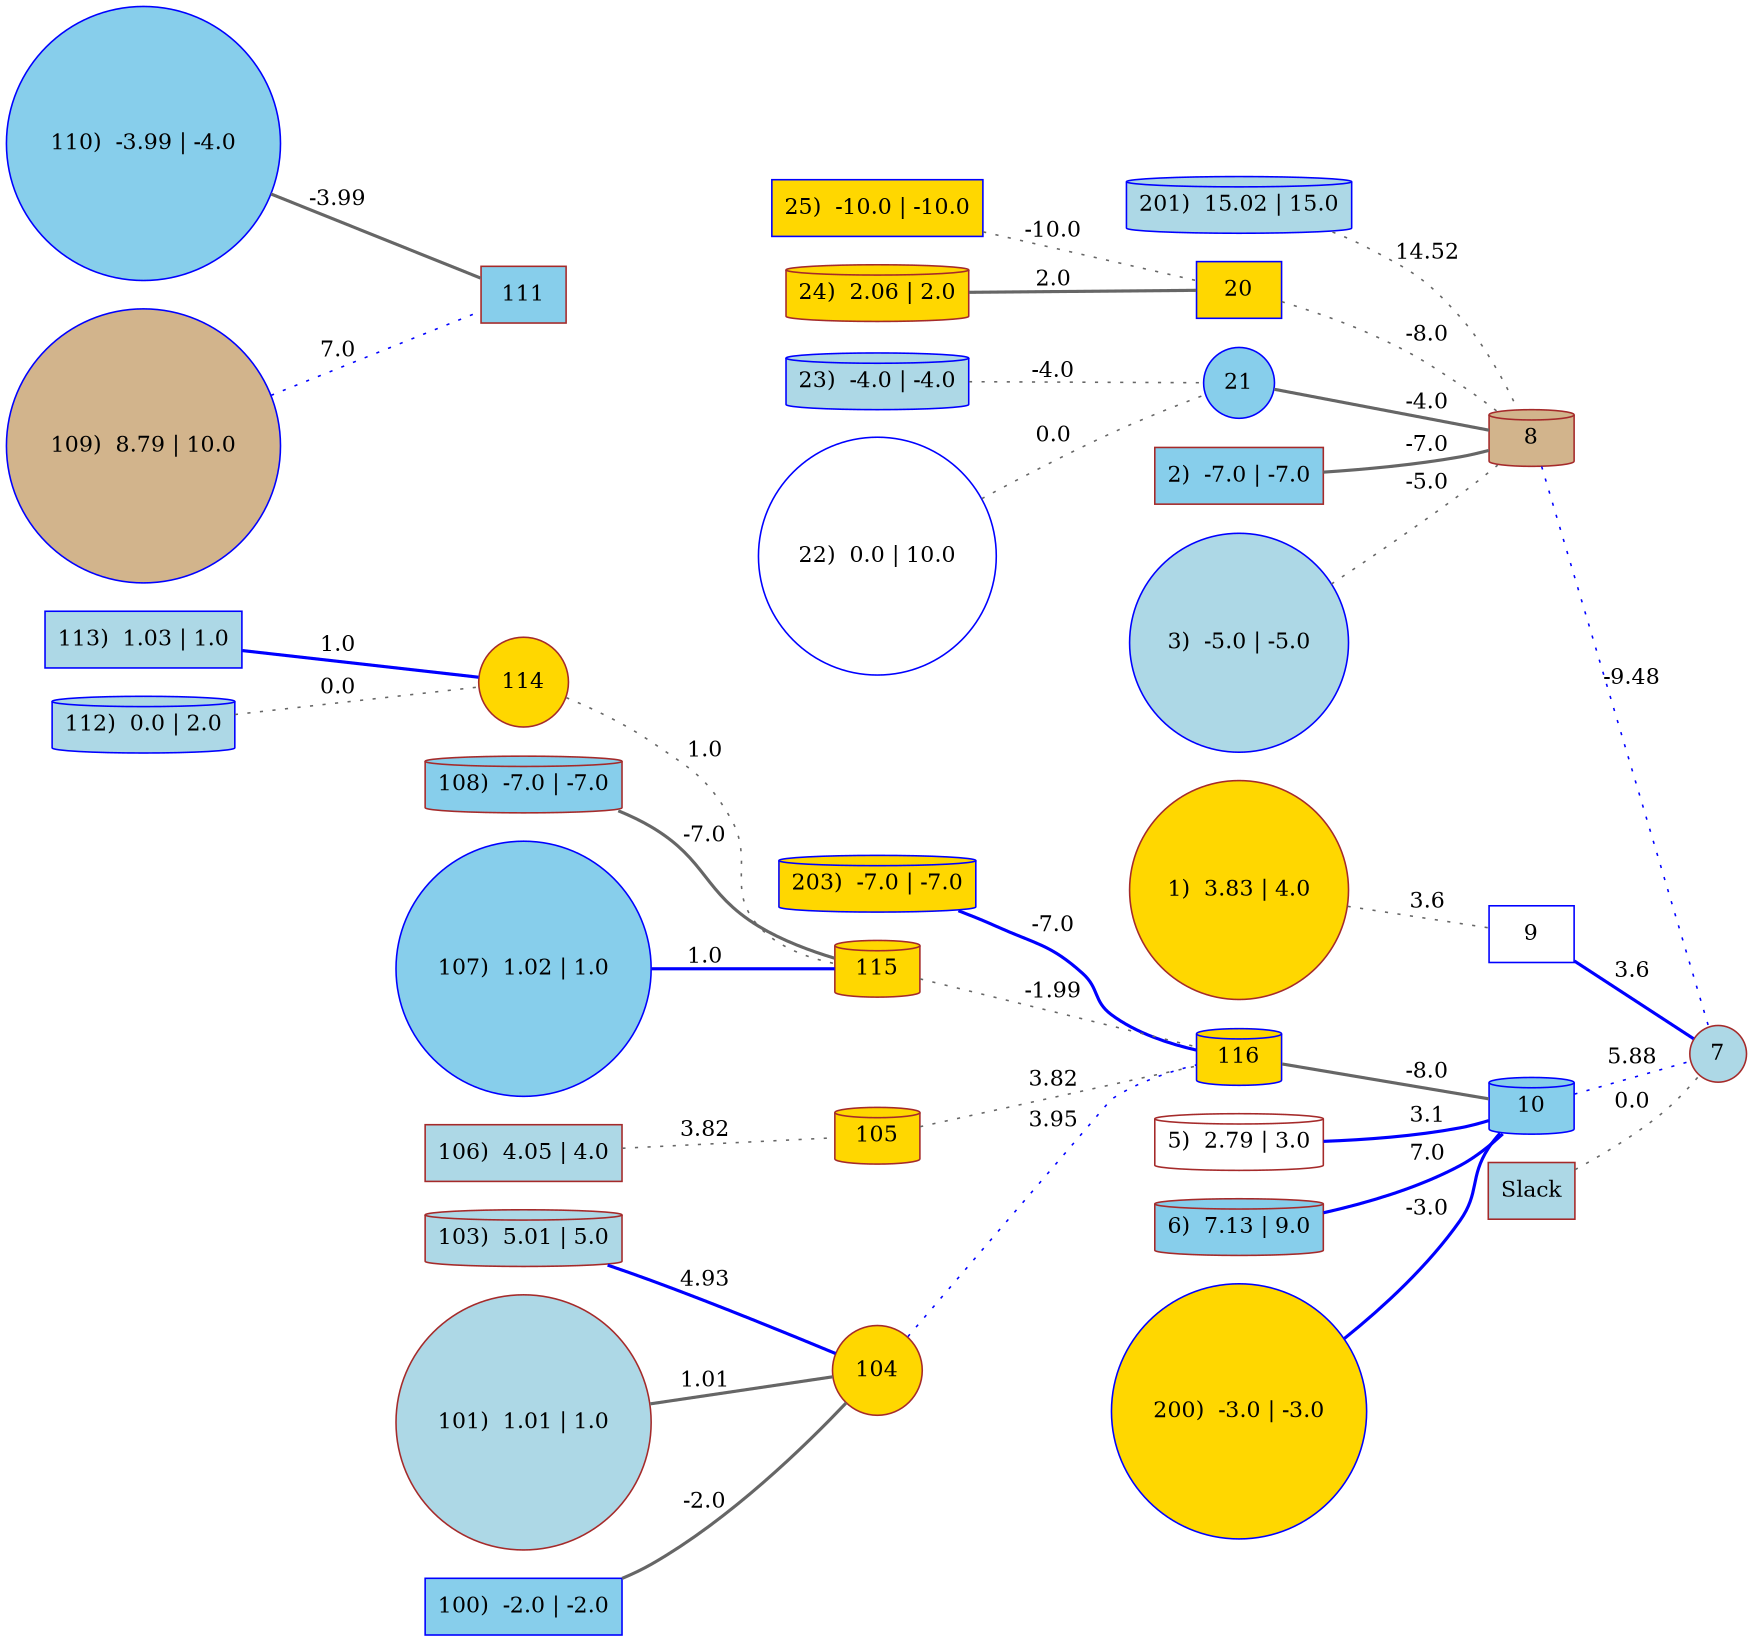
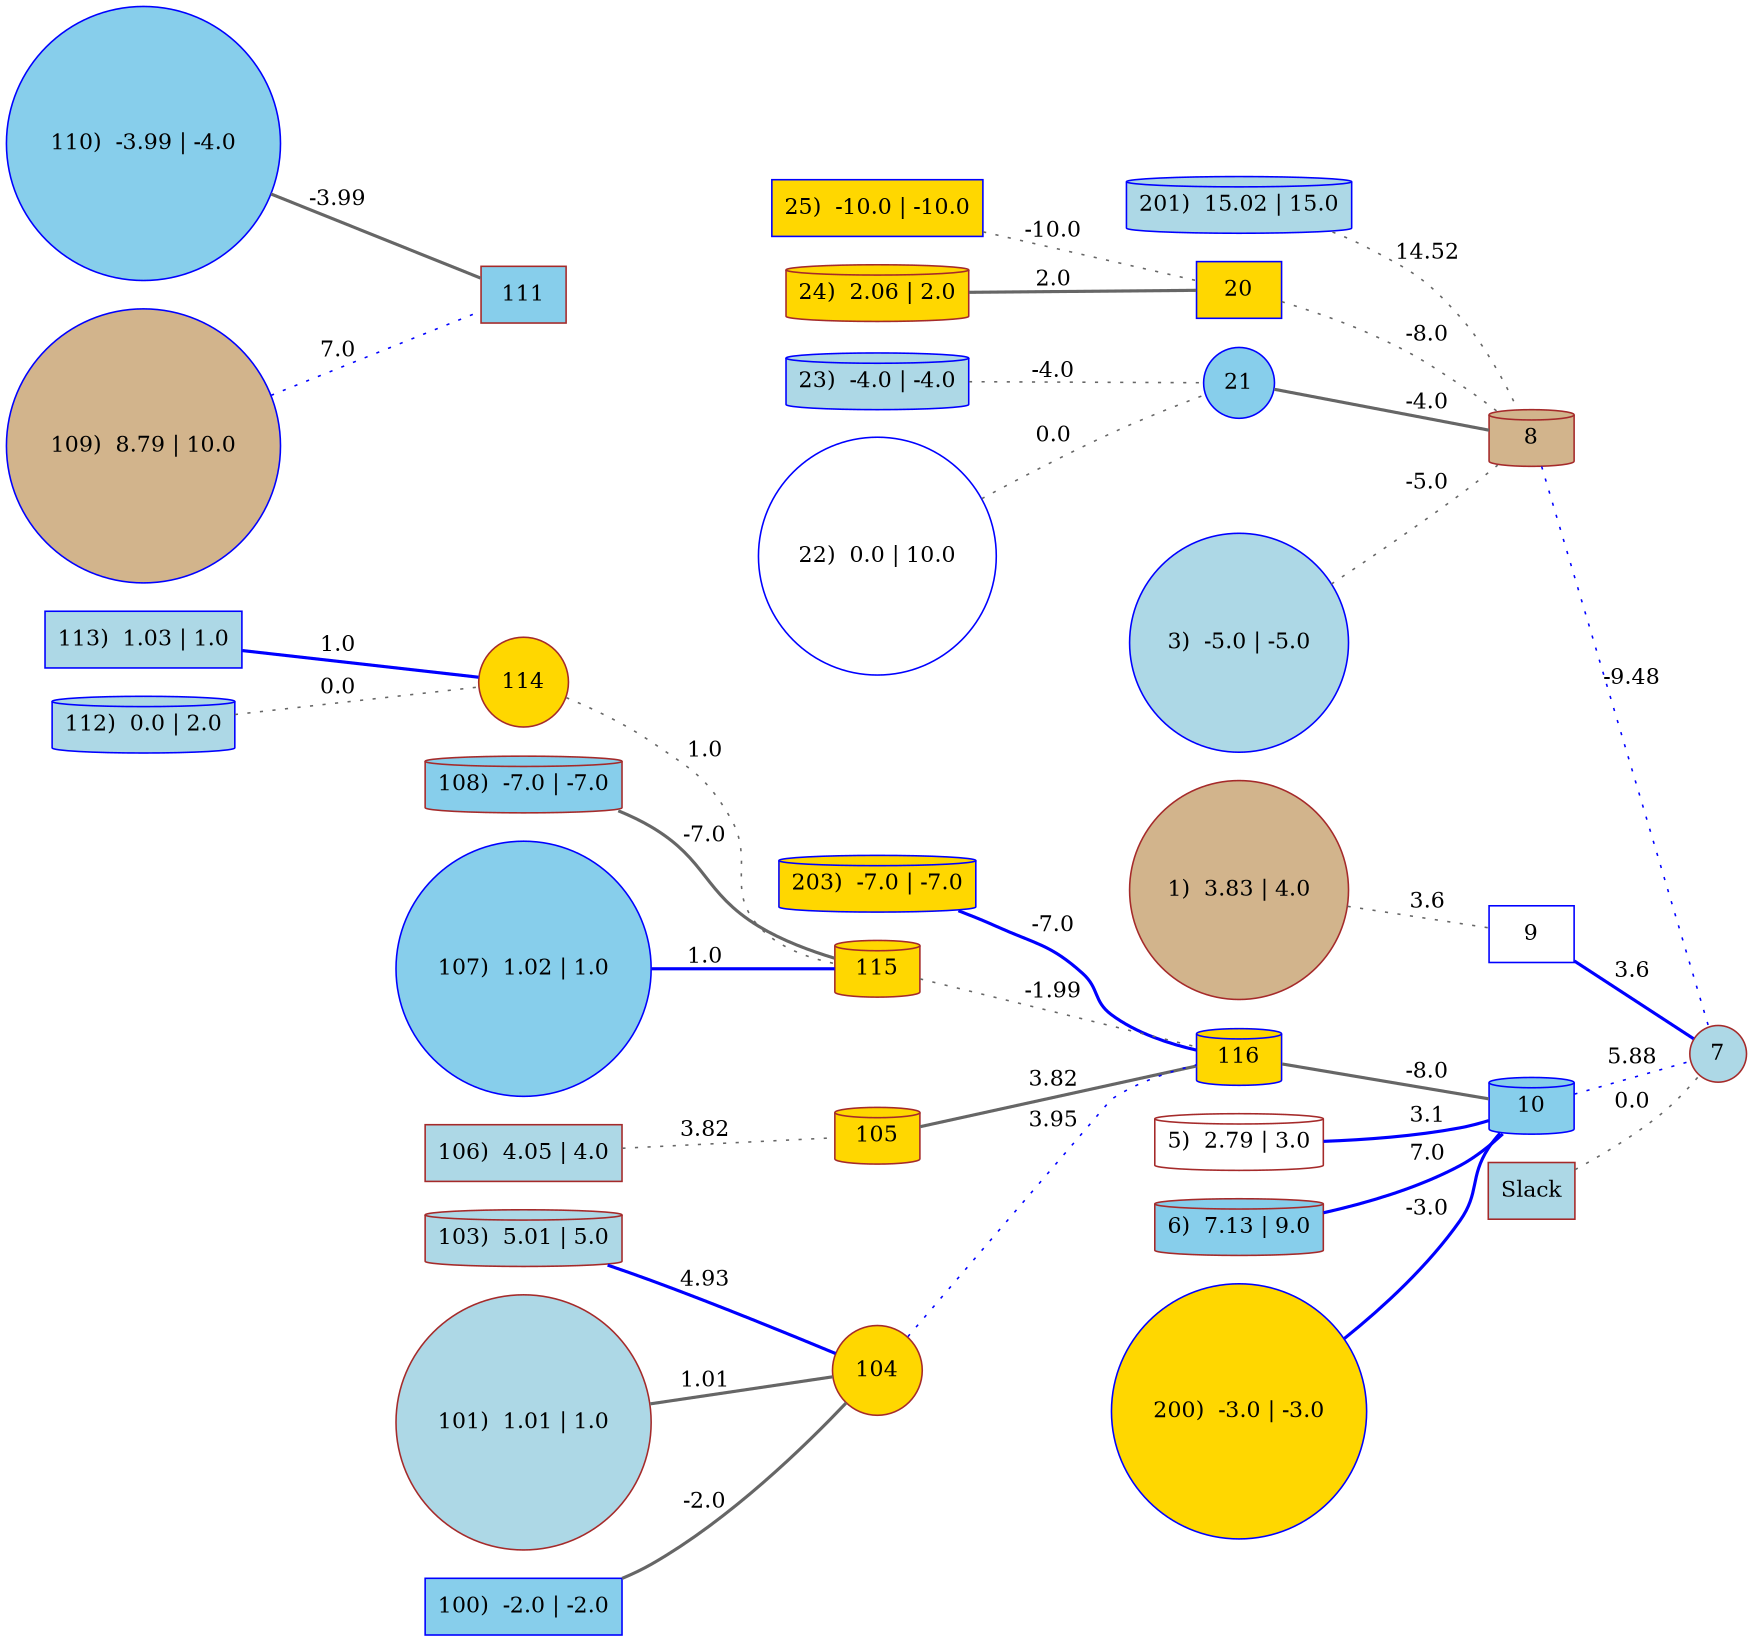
node "2)  -7.0 | -7.0": removed
node "1)  3.83 | 4.0": fillcolor gold -> tan
edge "116" -- "105": style dotted -> bold
